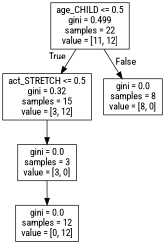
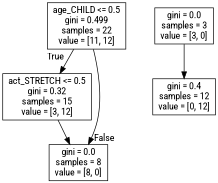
edge "act_STRETCH <= 0.5 gini = 0.32 samples = 15 value = [3, 12]" -> "gini = 0.0 samples = 3 value = [3, 0]": now "act_STRETCH <= 0.5 gini = 0.32 samples = 15 value = [3, 12]" -> "gini = 0.0 samples = 8 value = [8, 0]"
node "gini = 0.0 samples = 12 value = [0, 12]": label "gini = 0.0 samples = 12 value = [0, 12]" -> "gini = 0.4 samples = 12 value = [0, 12]"
